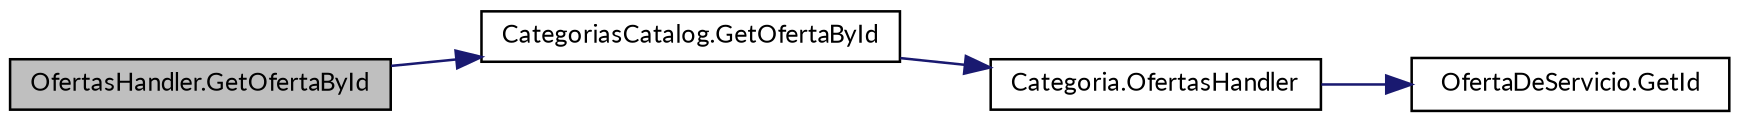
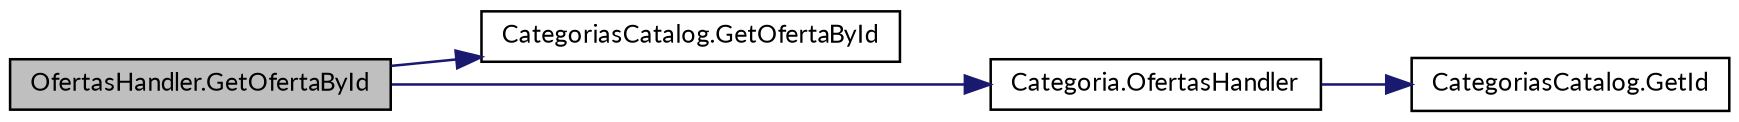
edge "CategoriasCatalog.GetOfertaById" -> "Categoria.OfertasHandler": now "OfertasHandler.GetOfertaById" -> "Categoria.OfertasHandler"
node "OfertaDeServicio.GetId": label "OfertaDeServicio.GetId" -> "CategoriasCatalog.GetId"
